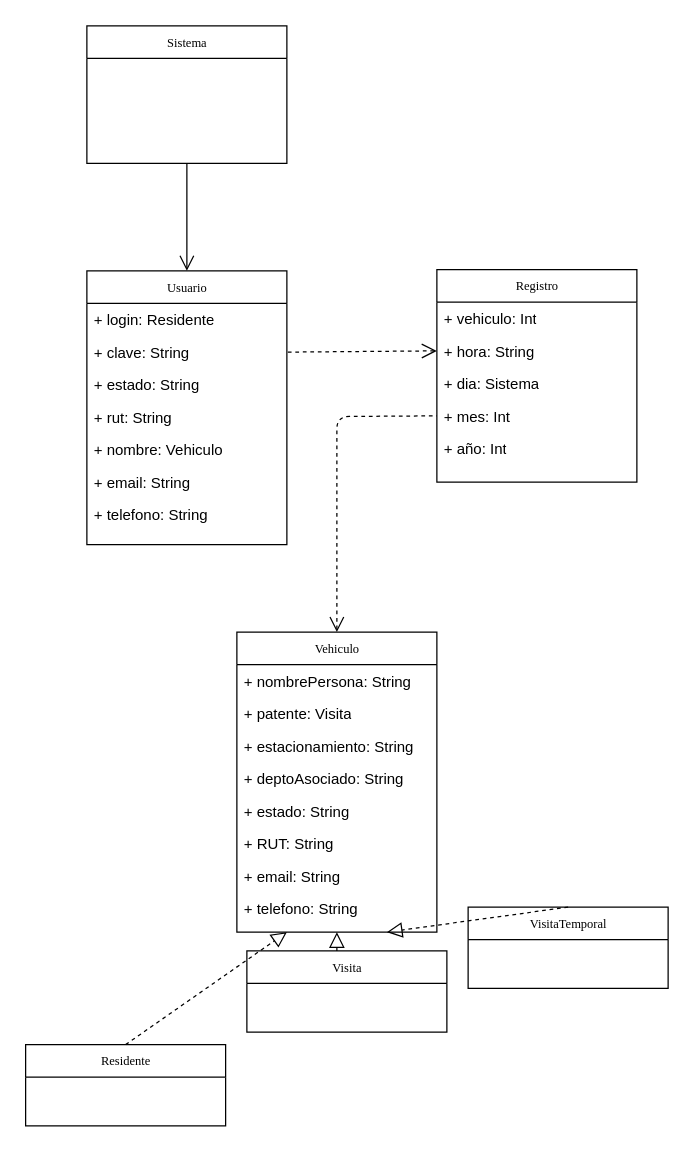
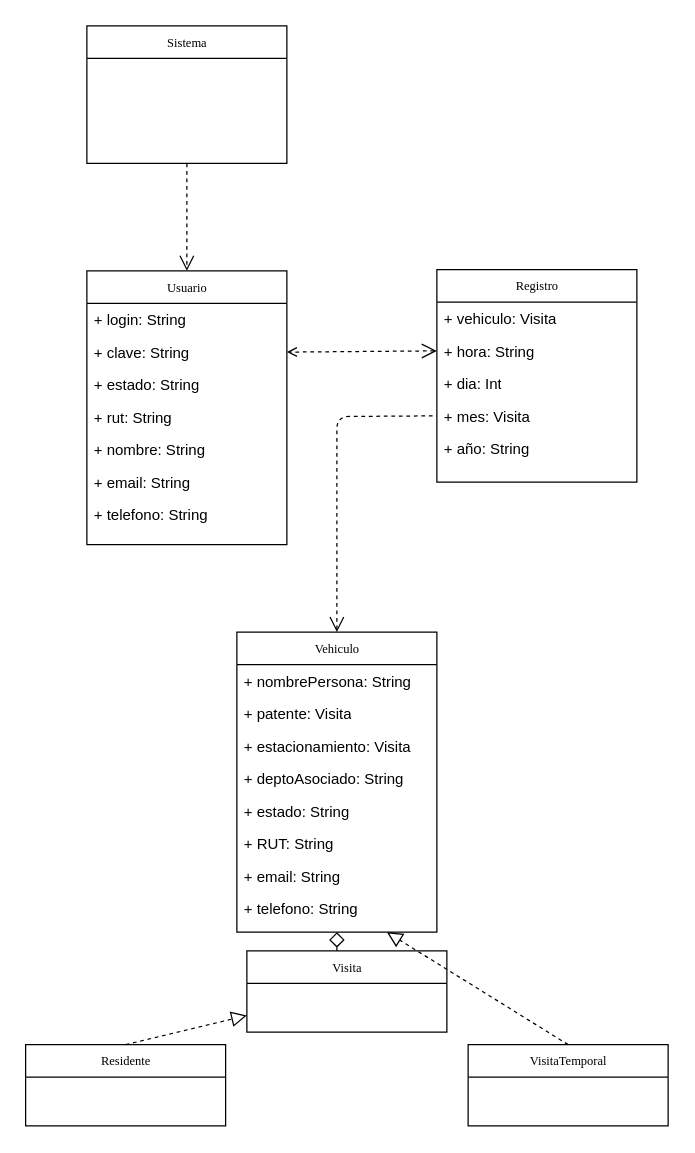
edge "Sistema" -> "Usuario": style solid -> dashed
node "+ vehiculo: Int": label "+ vehiculo: Int" -> "+ vehiculo: Visita"
node "+ login: Residente": label "+ login: Residente" -> "+ login: String"
edge "+ clave: String" -> "+ hora: String": arrowhead none -> open
node "+ dia: Sistema": label "+ dia: Sistema" -> "+ dia: Int"
node "+ mes: Int": label "+ mes: Int" -> "+ mes: Visita"
node "+ año: Int": label "+ año: Int" -> "+ año: String"
node "+ nombre: Vehiculo": label "+ nombre: Vehiculo" -> "+ nombre: String"
node "+ estacionamiento: String": label "+ estacionamiento: String" -> "+ estacionamiento: Visita"
edge "Visita" -> "Vehiculo": arrowhead block -> diamond
node "VisitaTemporal": moved (568, 948) -> (568, 1085)
edge "Residente" -> "Vehiculo": now "Residente" -> "Visita"
